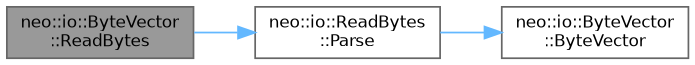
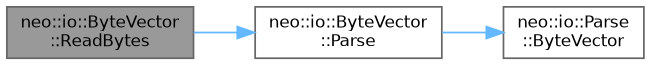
node "neo::io::ReadBytes ::Parse": label "neo::io::ReadBytes ::Parse" -> "neo::io::ByteVector ::Parse"
node "neo::io::ByteVector ::ByteVector": label "neo::io::ByteVector ::ByteVector" -> "neo::io::Parse ::ByteVector"
